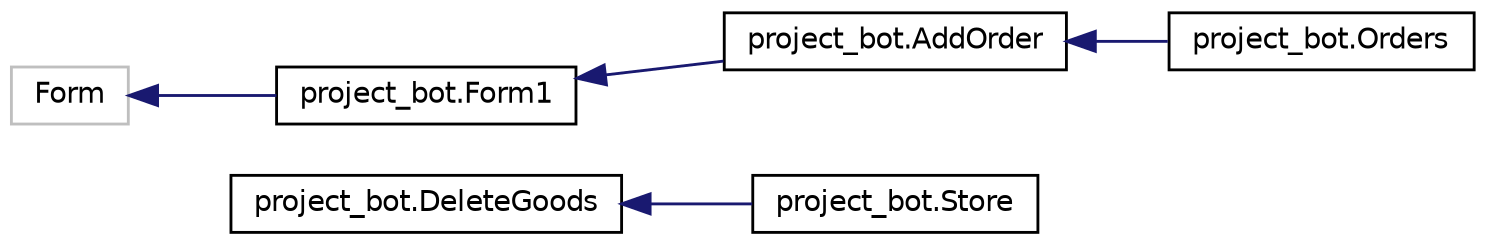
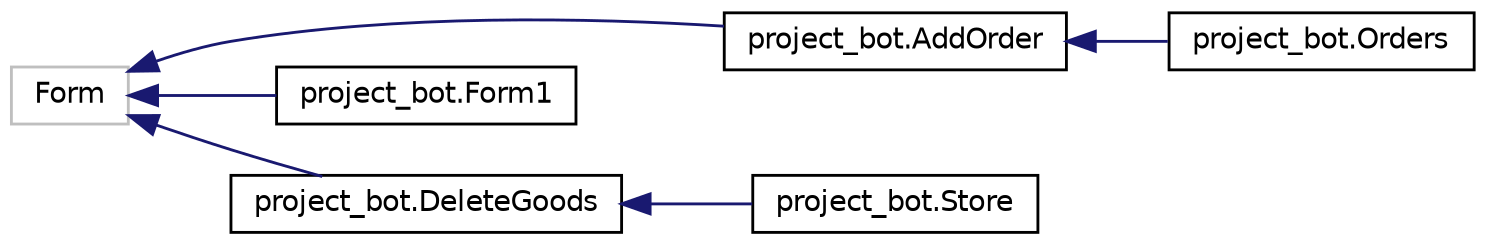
edge "project_bot.AddOrder" -> "project_bot.Form1": now "project_bot.AddOrder" -> "Form"
edge "project_bot.DeleteGoods" -> "Form": added
